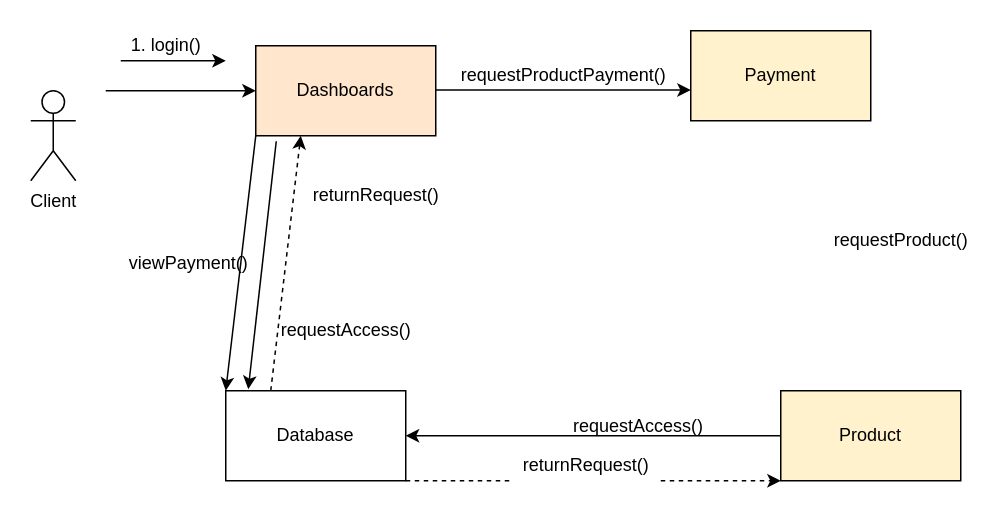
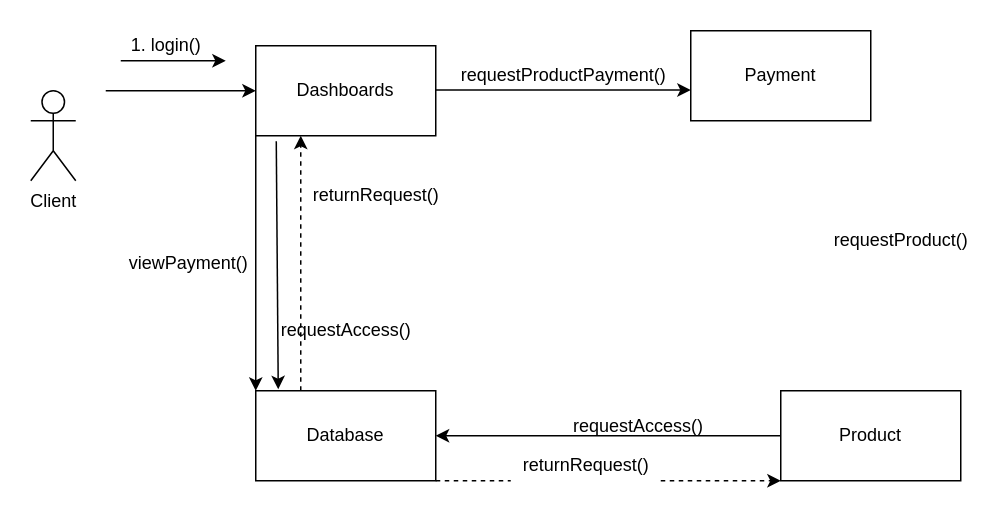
node "Payment": fillcolor #fff2cc -> #ffffff
node "Dashboards": fillcolor #ffe6cc -> #ffffff
node "Database": moved (316, 436) -> (346, 436)
node "Product": fillcolor #fff2cc -> #ffffff
